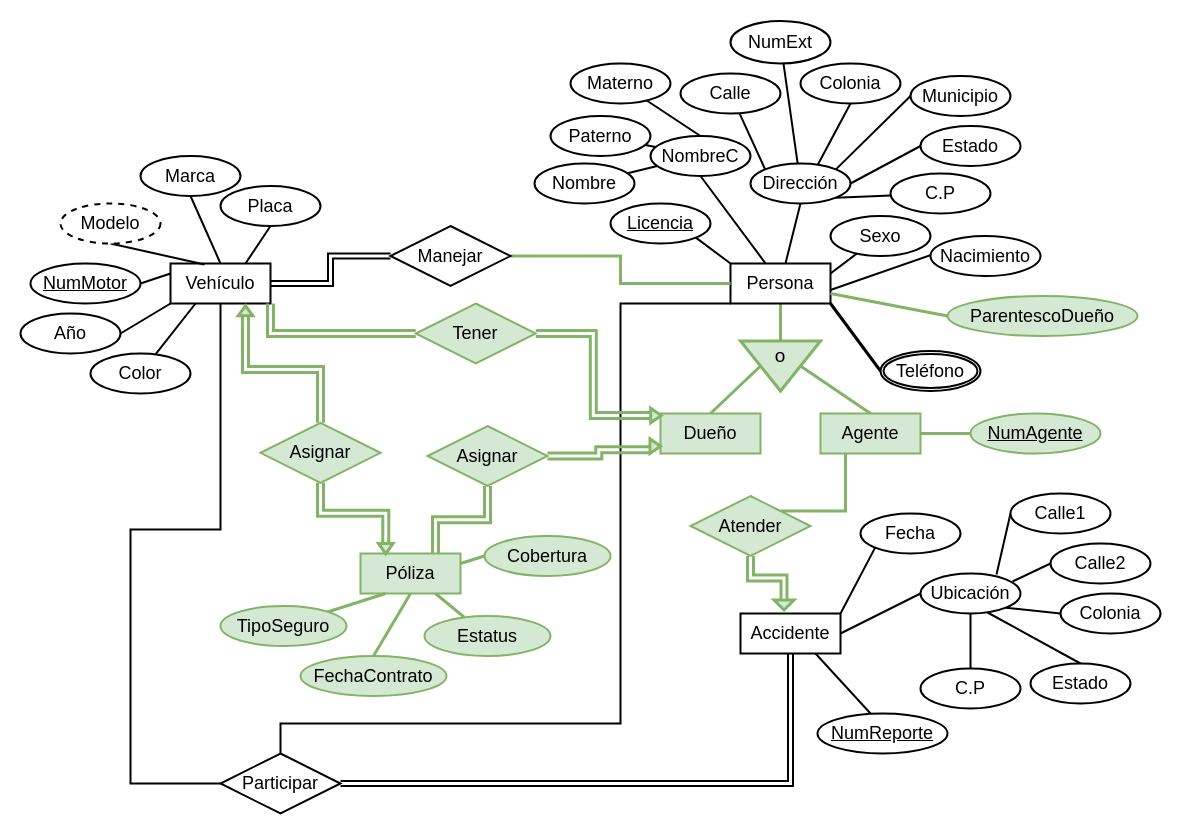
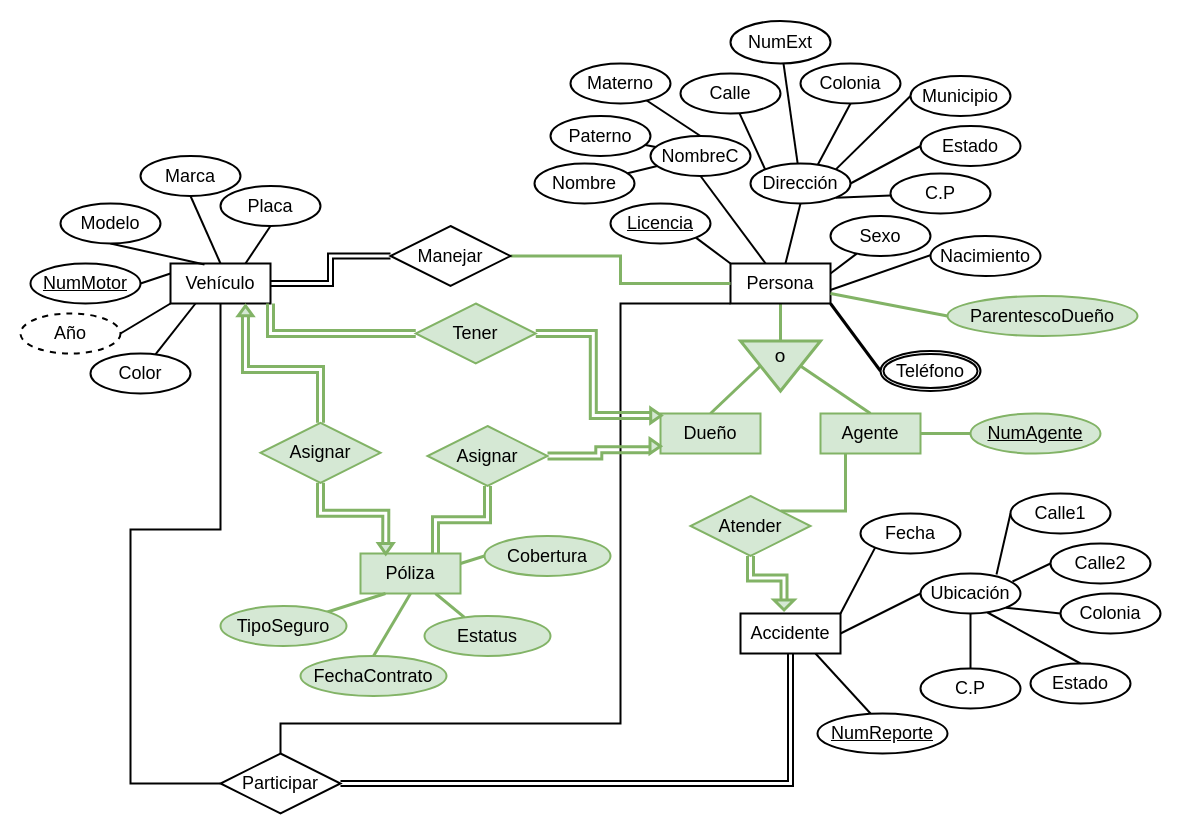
node "Modelo": style dashed -> solid
node "Año": style solid -> dashed
